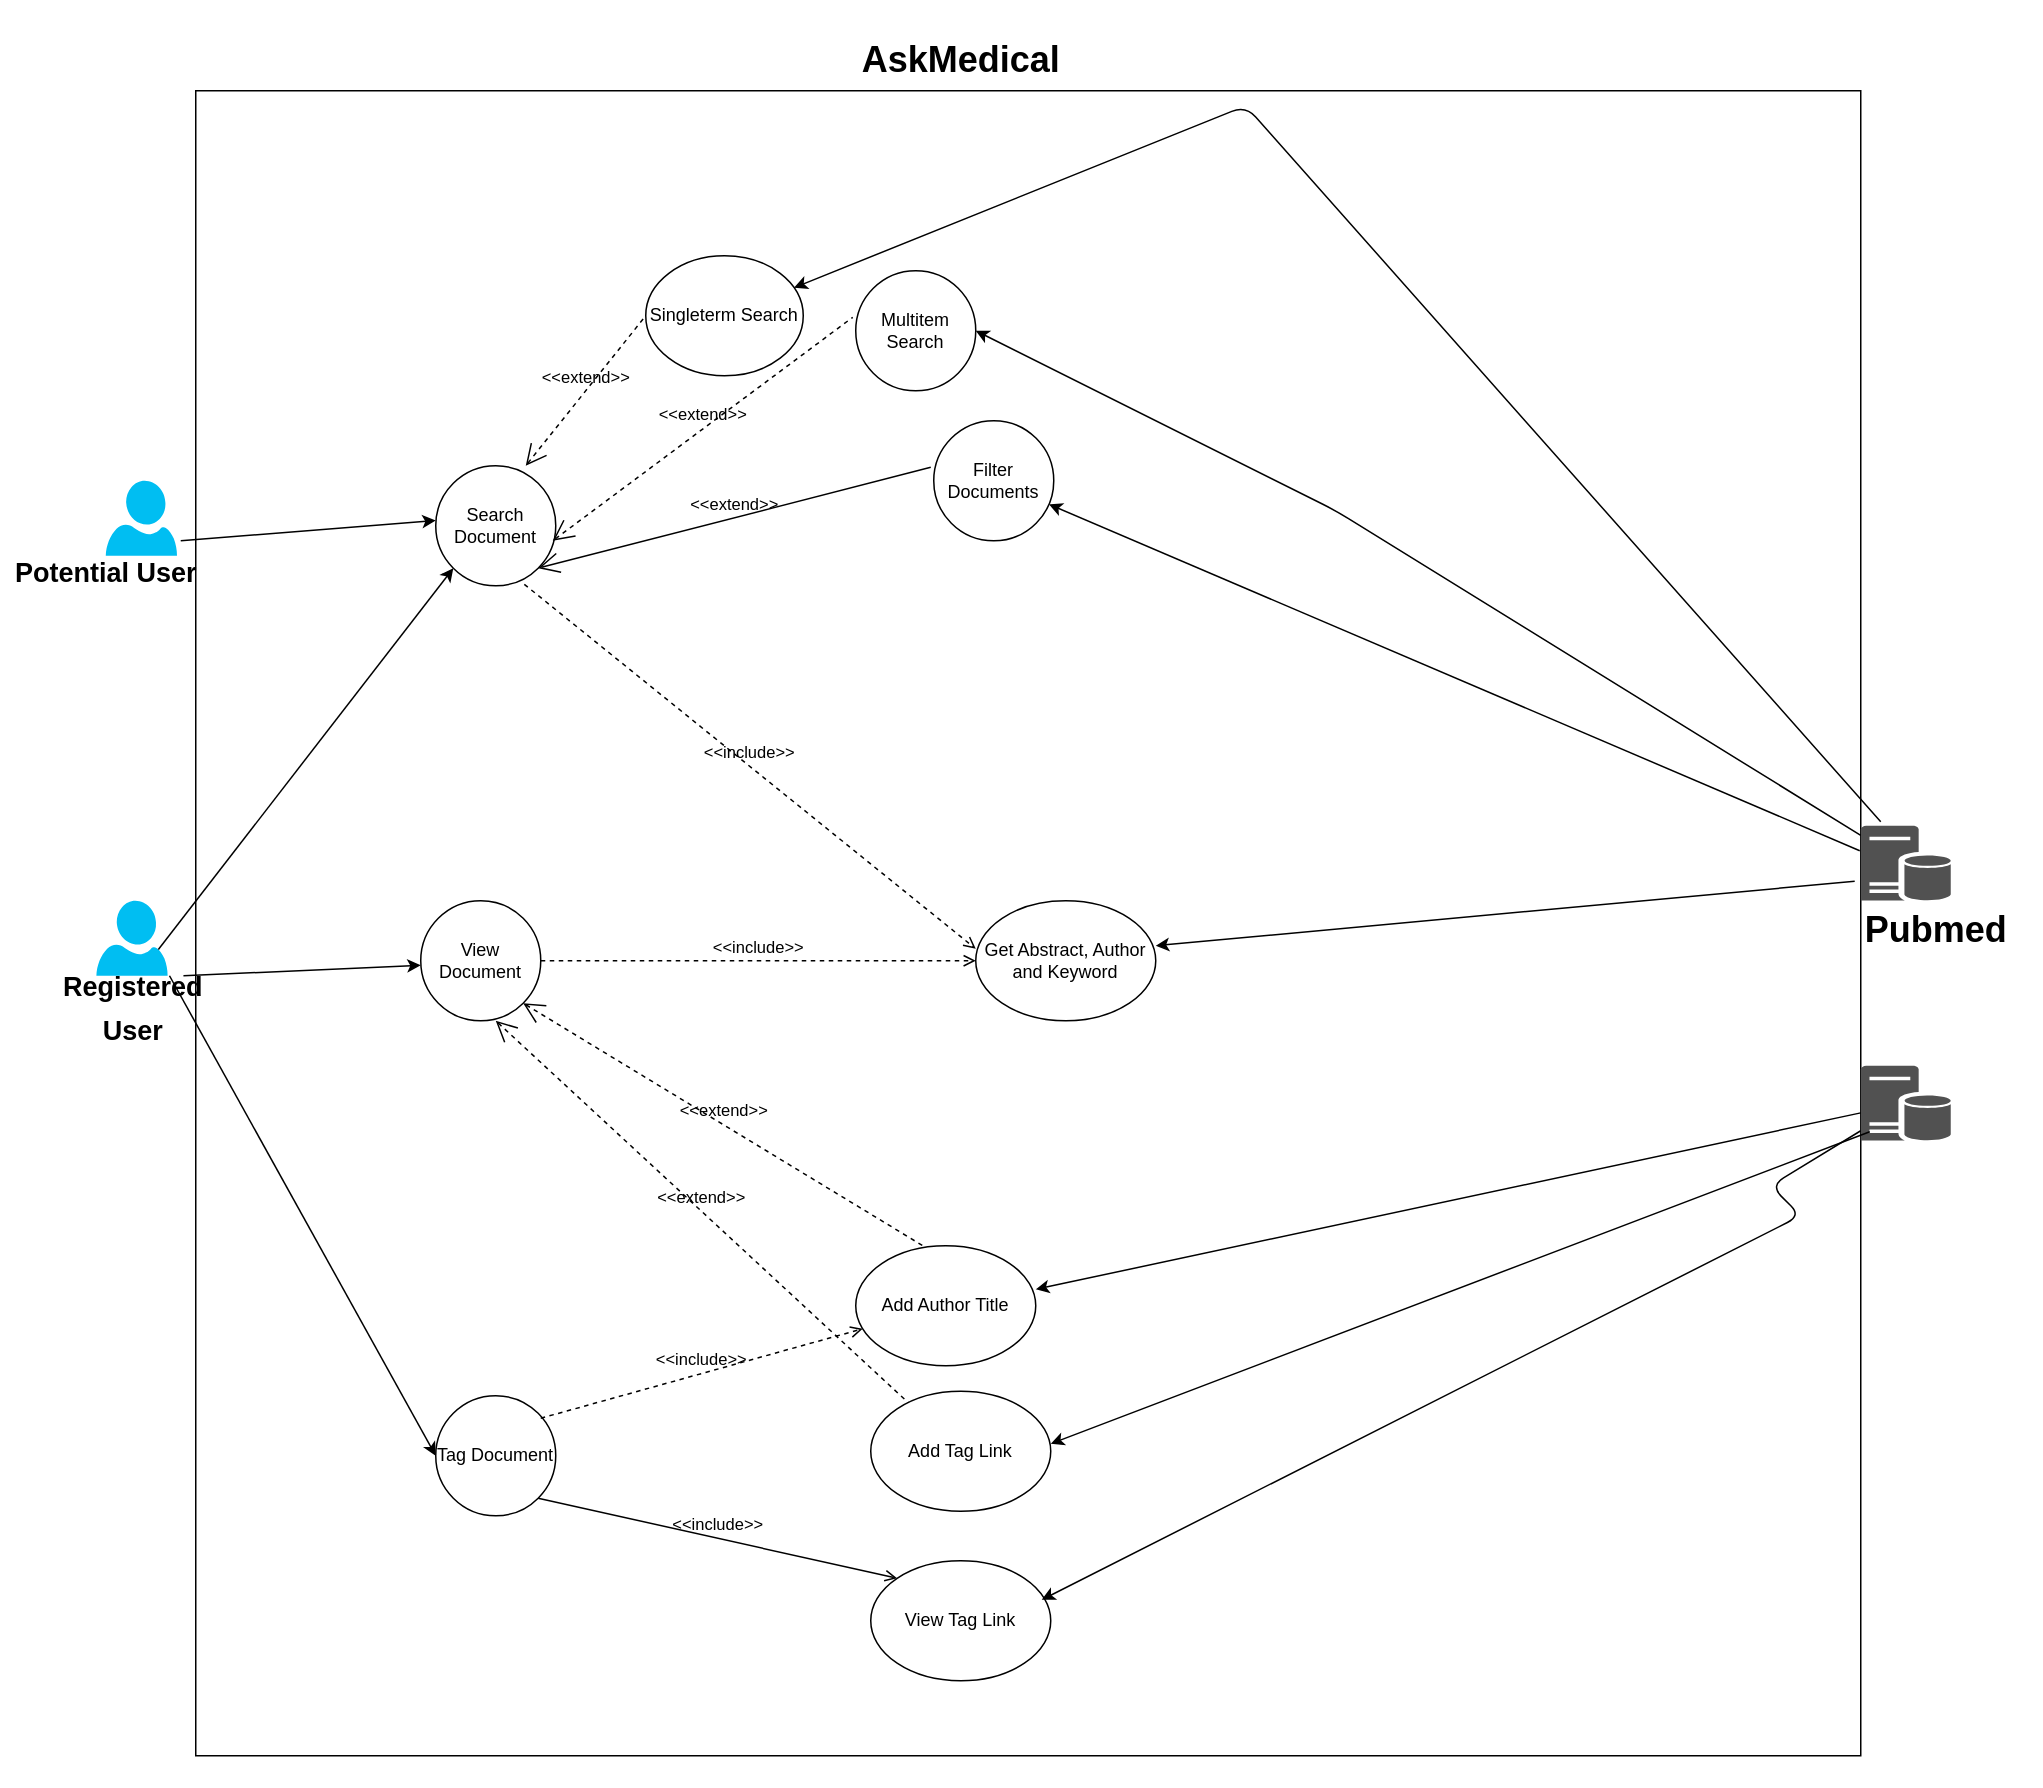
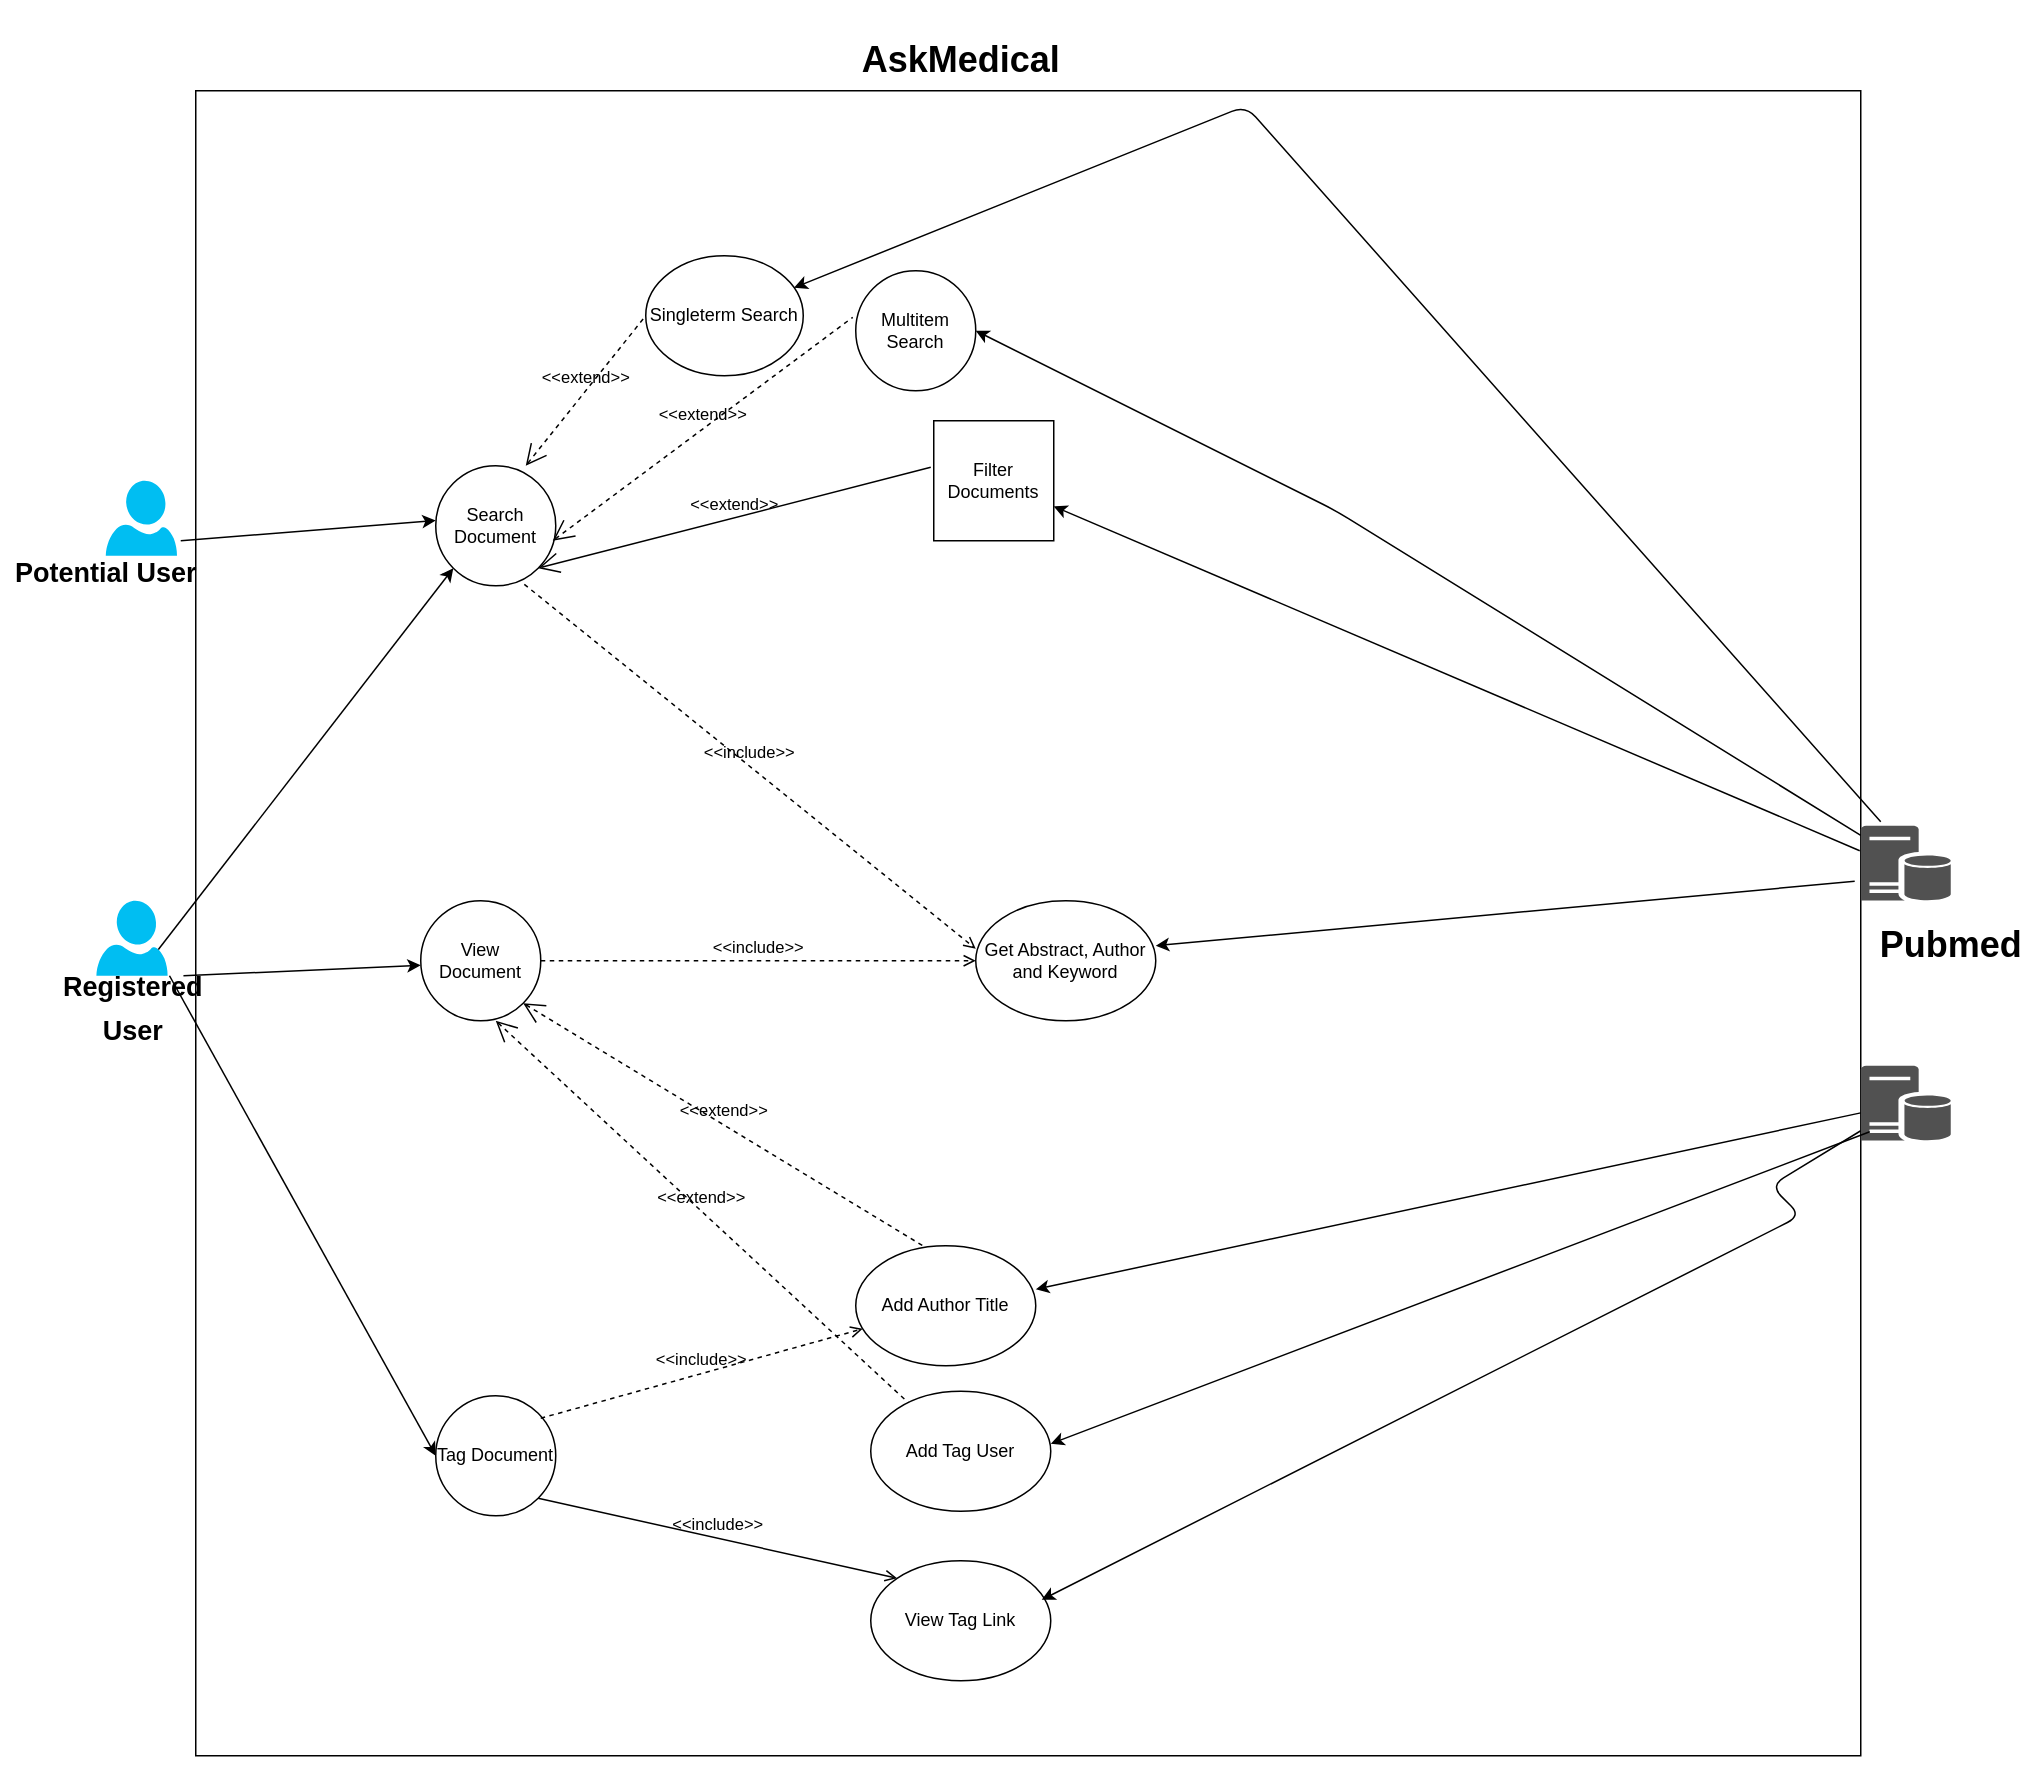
node "Filter Documents": shape ellipse -> rectangle
node "Pubmed": moved (1936, 931) -> (1951, 946)
node "Add Tag Link": label "Add Tag Link" -> "Add Tag User"
